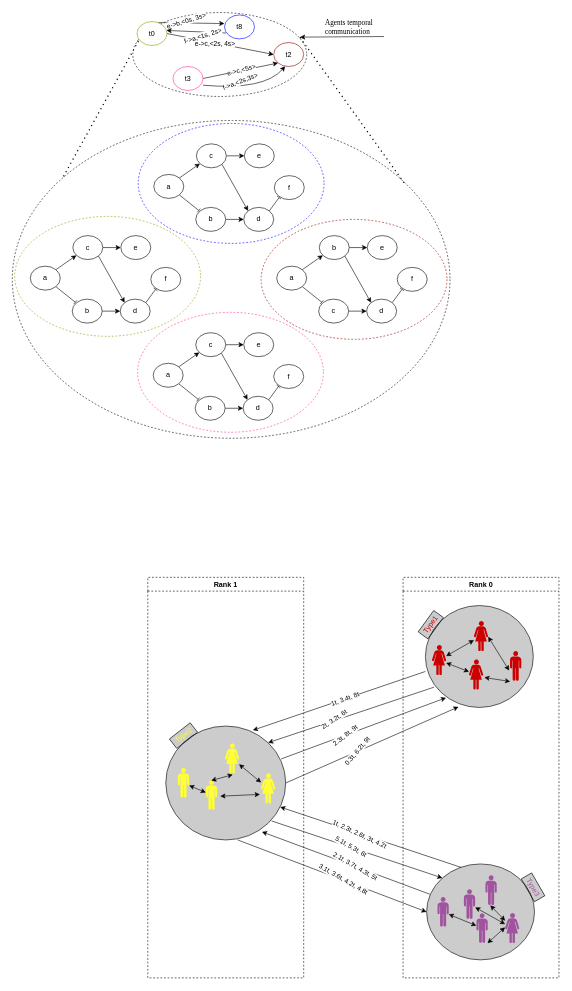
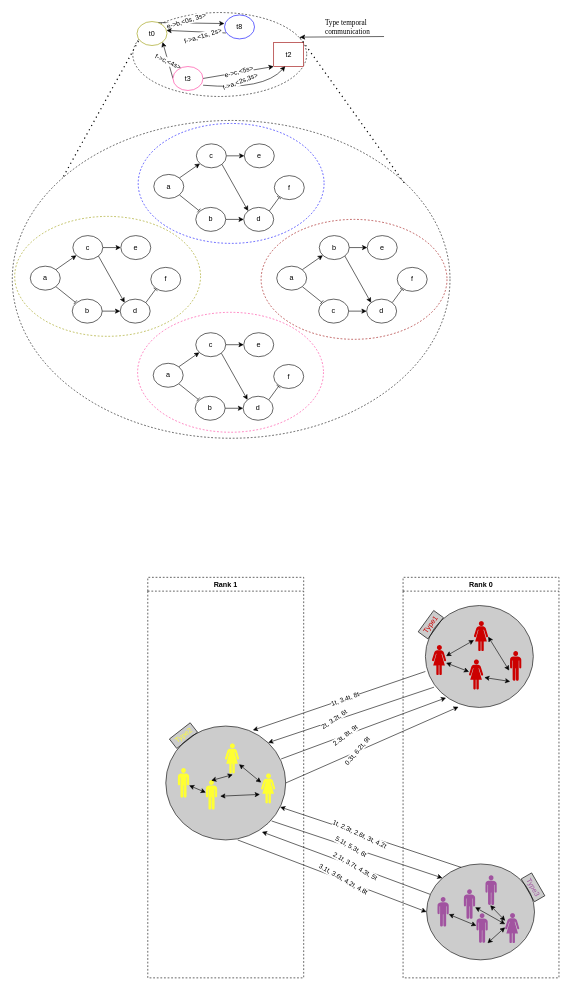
node "Agents temporal communication": label "Agents temporal communication" -> "Type temporal communication"
edge "t0" -> "t2": removed, label "e->c,<2s, 4s>"
node "t2": shape ellipse -> rectangle
edge "t3" -> "t0": added, label "f->c,<4s>"
